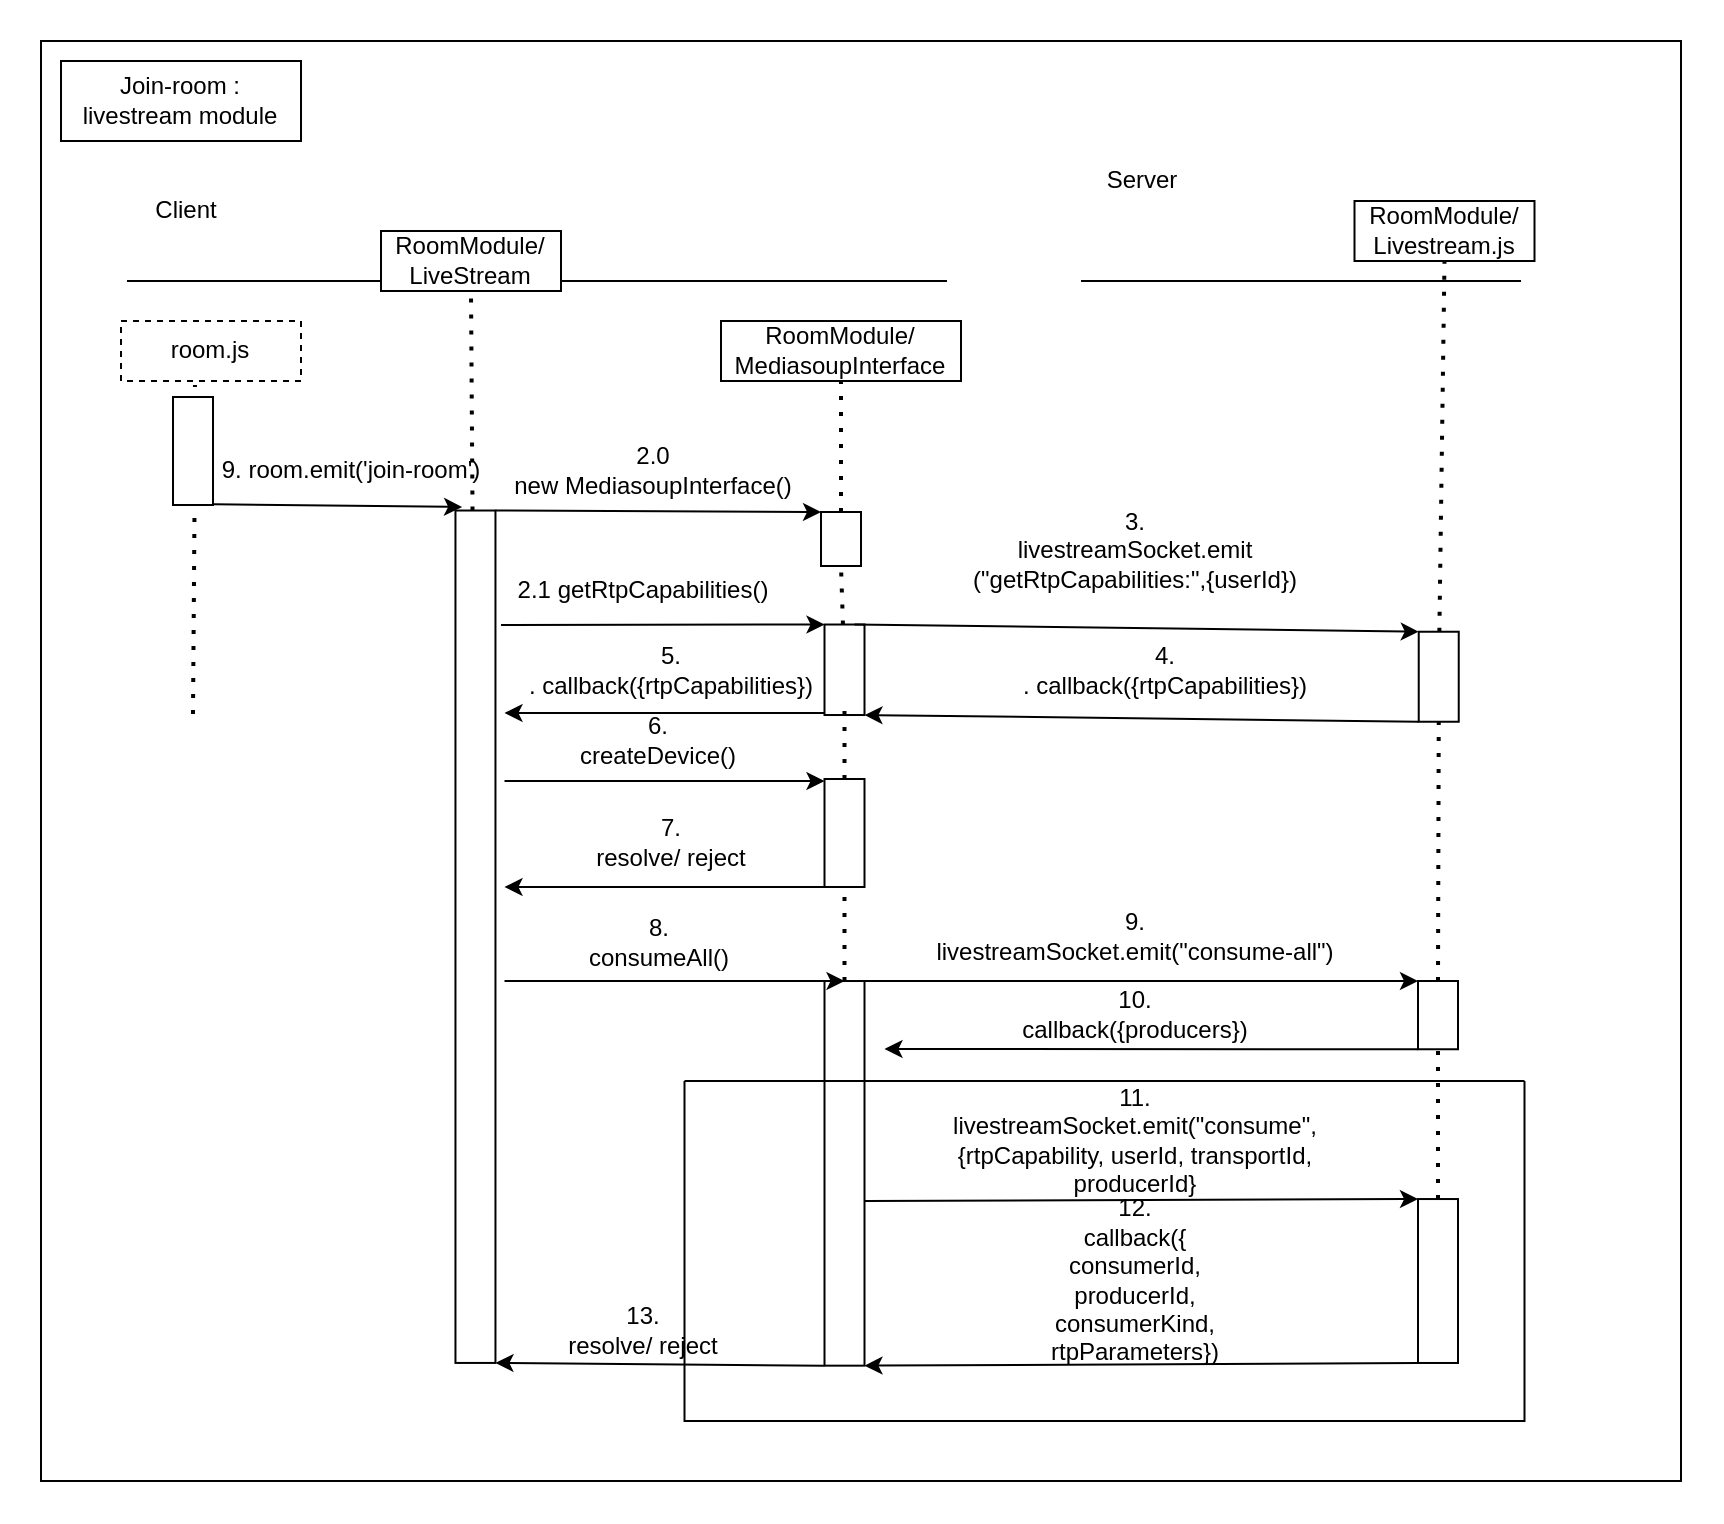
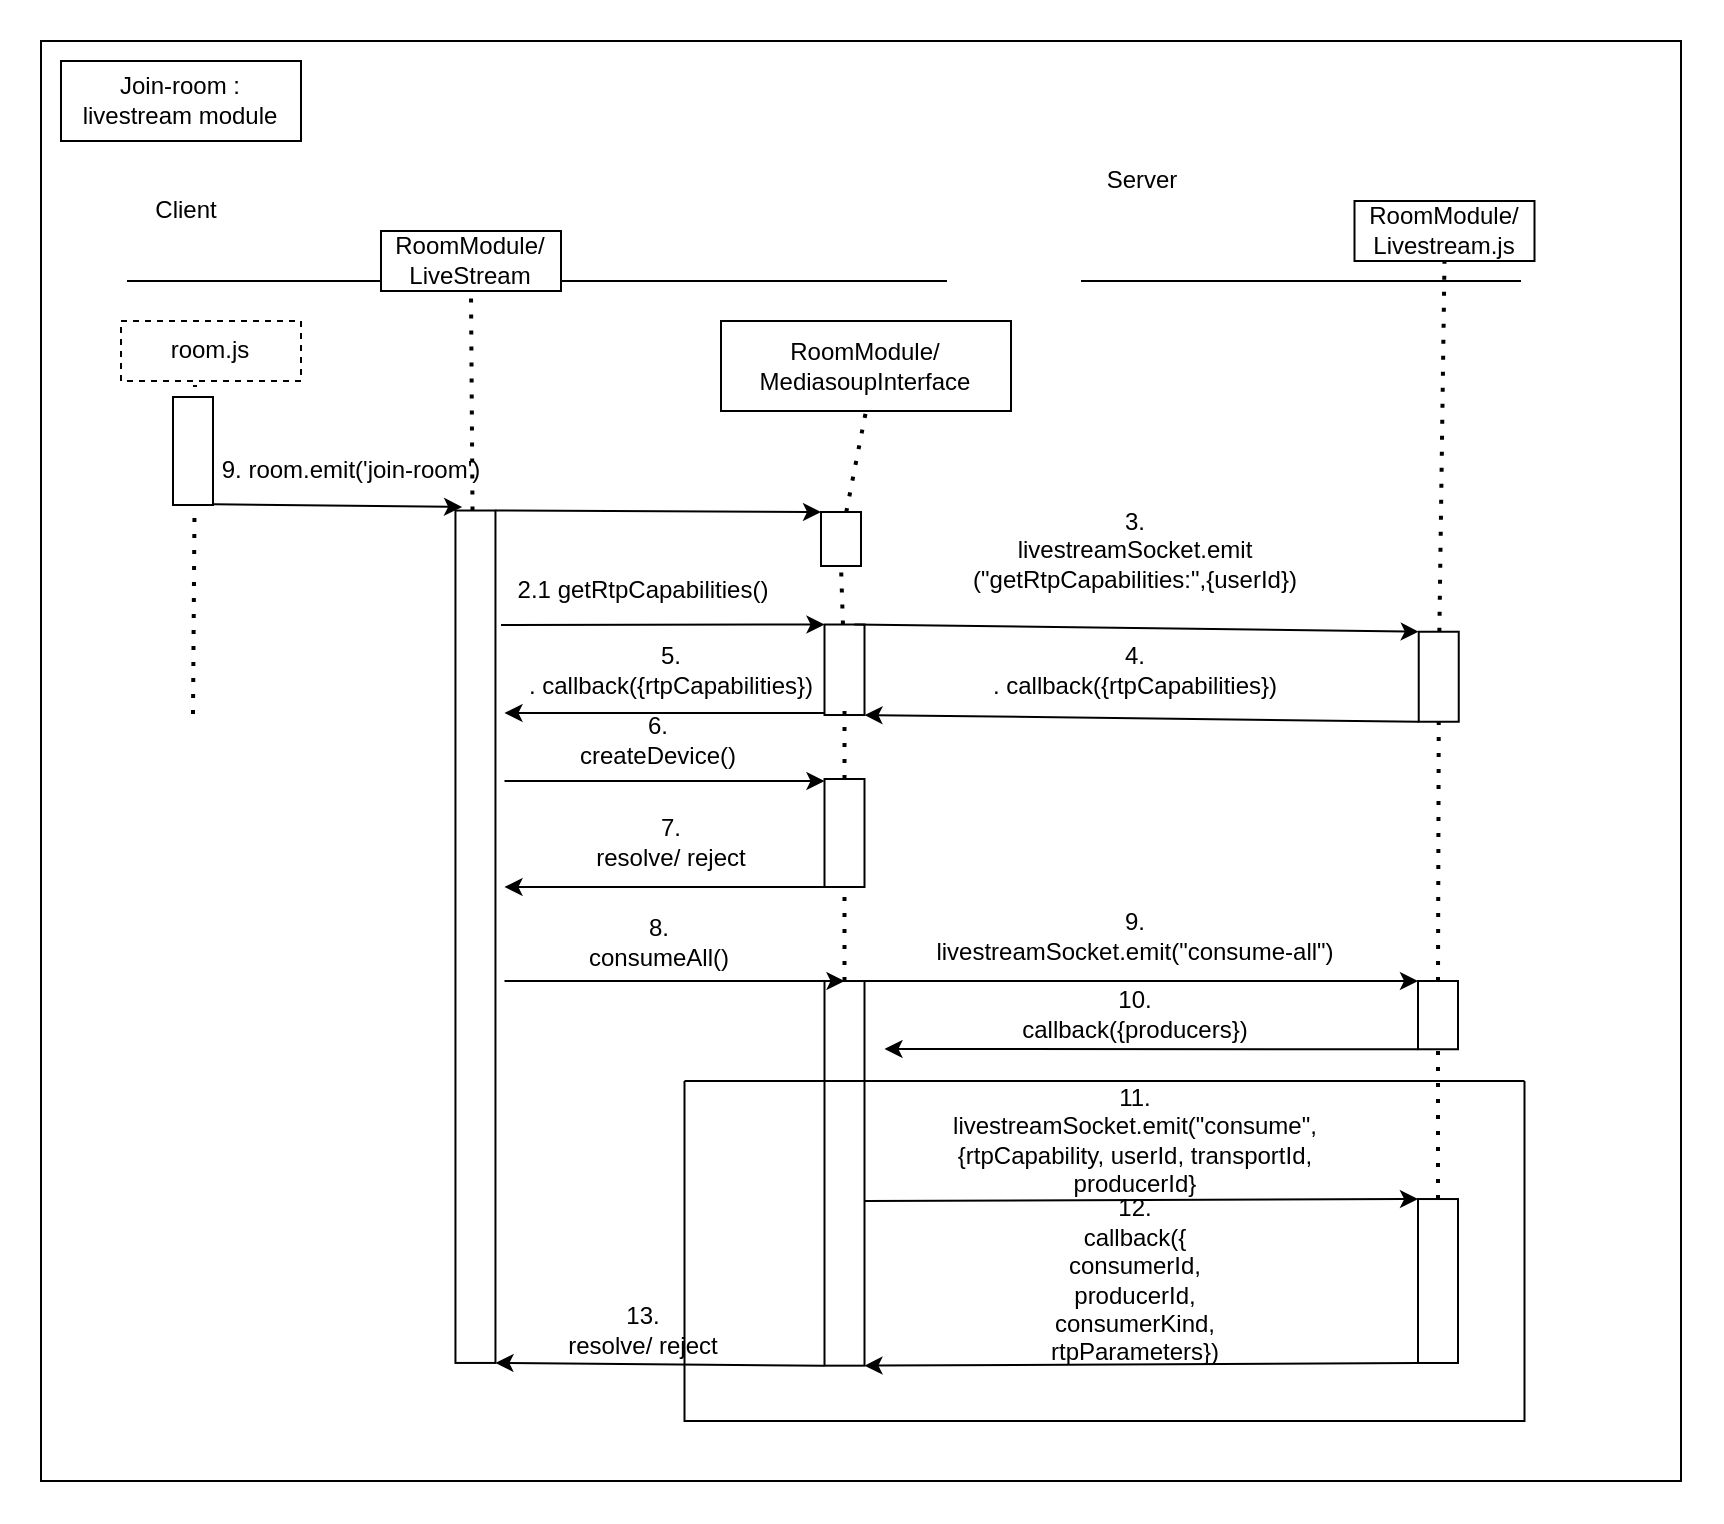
node "RoomModule/ MediasoupInterface": size 240x60 -> 290x90
node "2.0 new MediasoupInterface()": removed
node "4. . callback({rtpCapabilities})": moved (1165, 671) -> (1135, 671)
